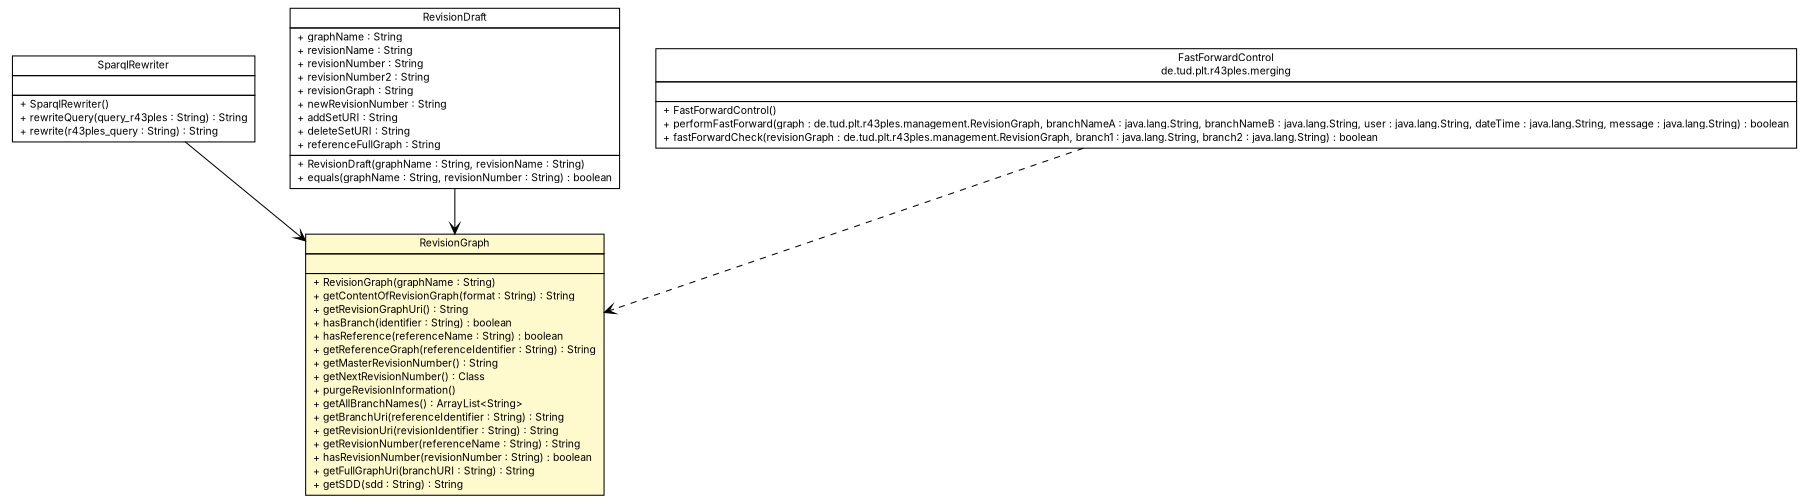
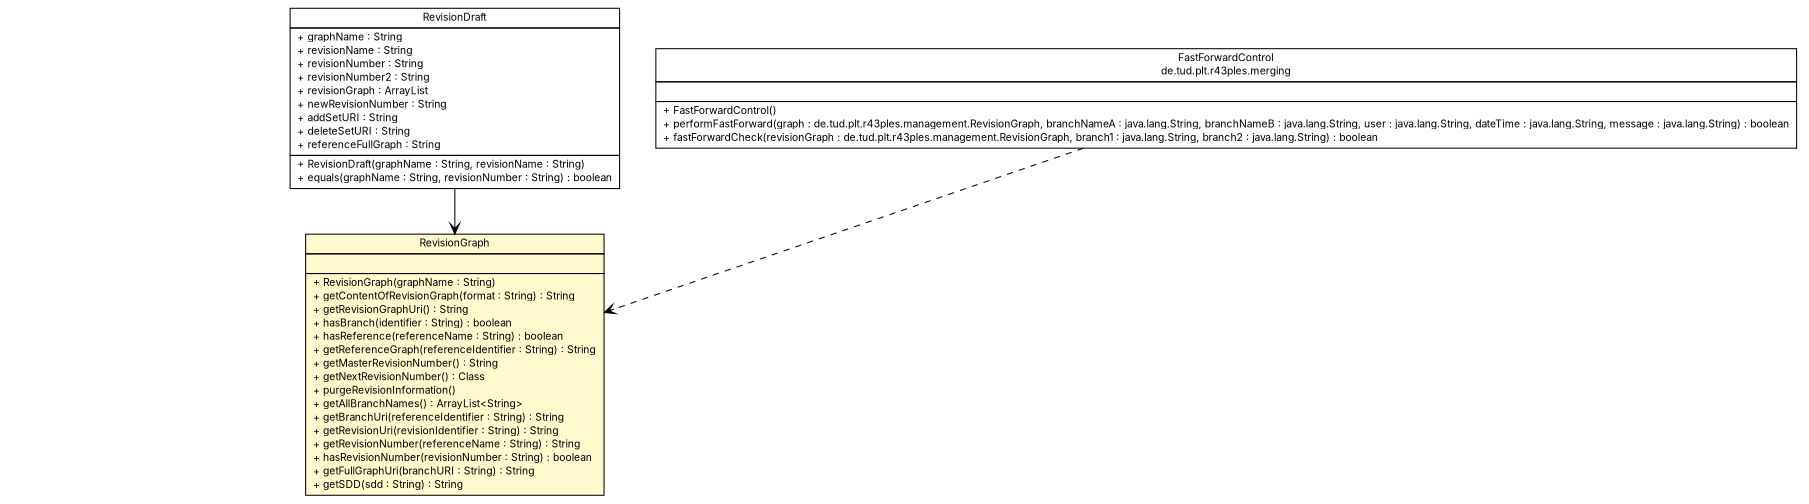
node "RevisionDraft": text "+ revisionGraph : String" -> "+ revisionGraph : ArrayList"
node "SparqlRewriter": removed
